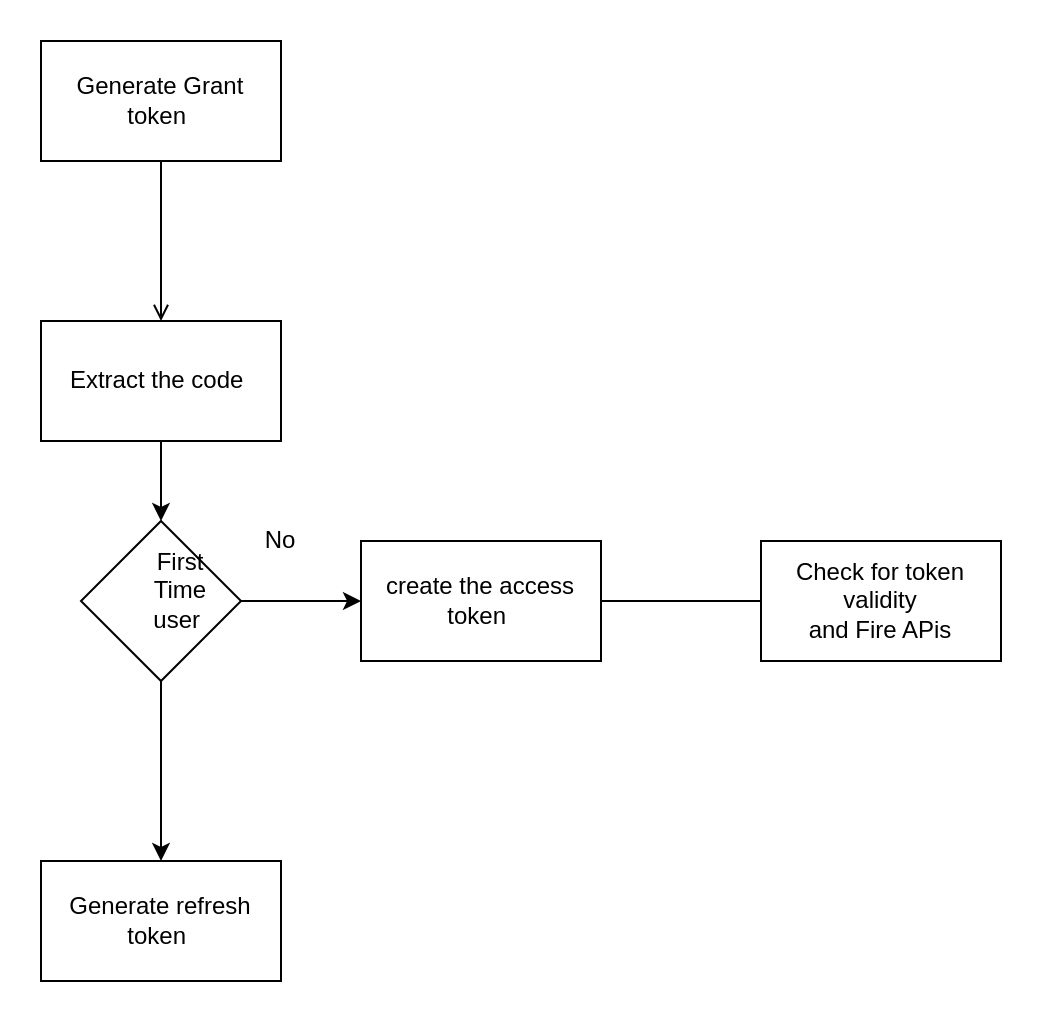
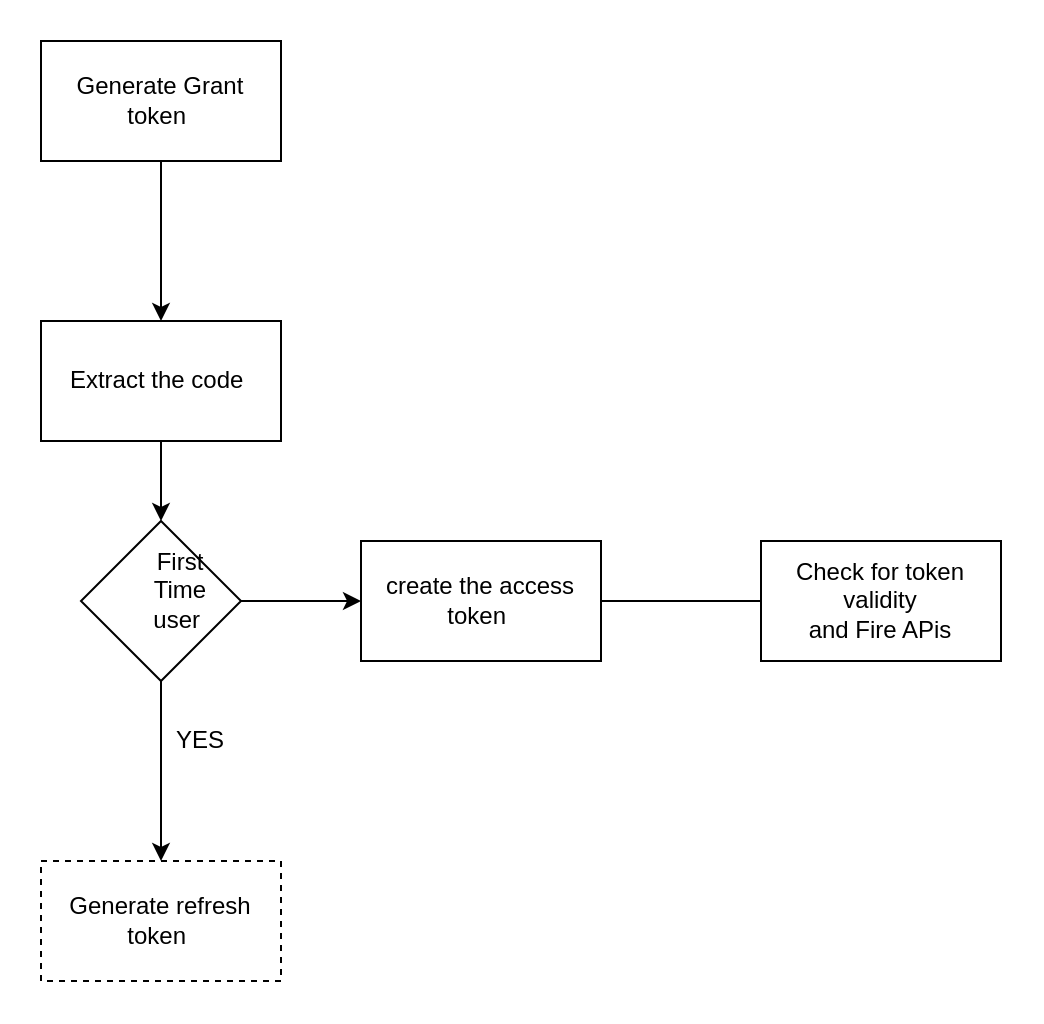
edge "Generate Grant token" -> "Extract the code": arrowhead open -> classic
node "No": removed
node "YES": added
node "Generate refresh token": style solid -> dashed
